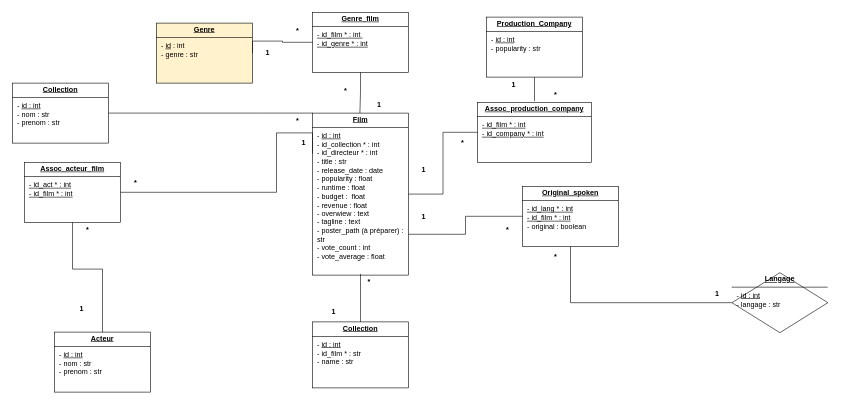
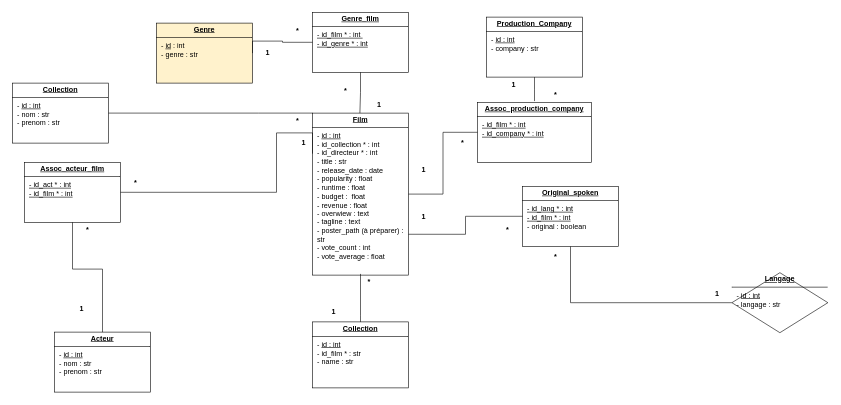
node "Production_Company - id : int - popularity : str": label "Production_Company - id : int - popularity : str" -> "Production_Company - id : int - company : str"
